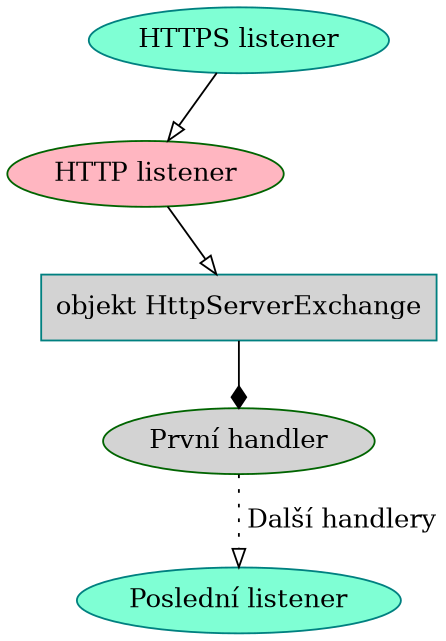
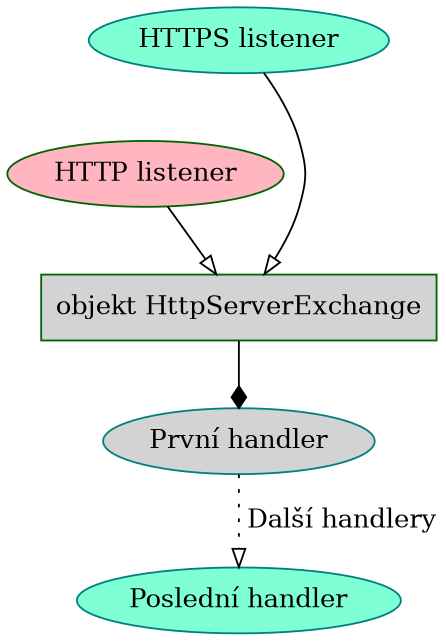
edge "HTTPS listener" -> "HTTP listener": now "HTTPS listener" -> "objekt HttpServerExchange"
node "objekt HttpServerExchange": color teal -> darkgreen
node "První handler": color darkgreen -> teal
node "Poslední listener": label "Poslední listener" -> "Poslední handler"
